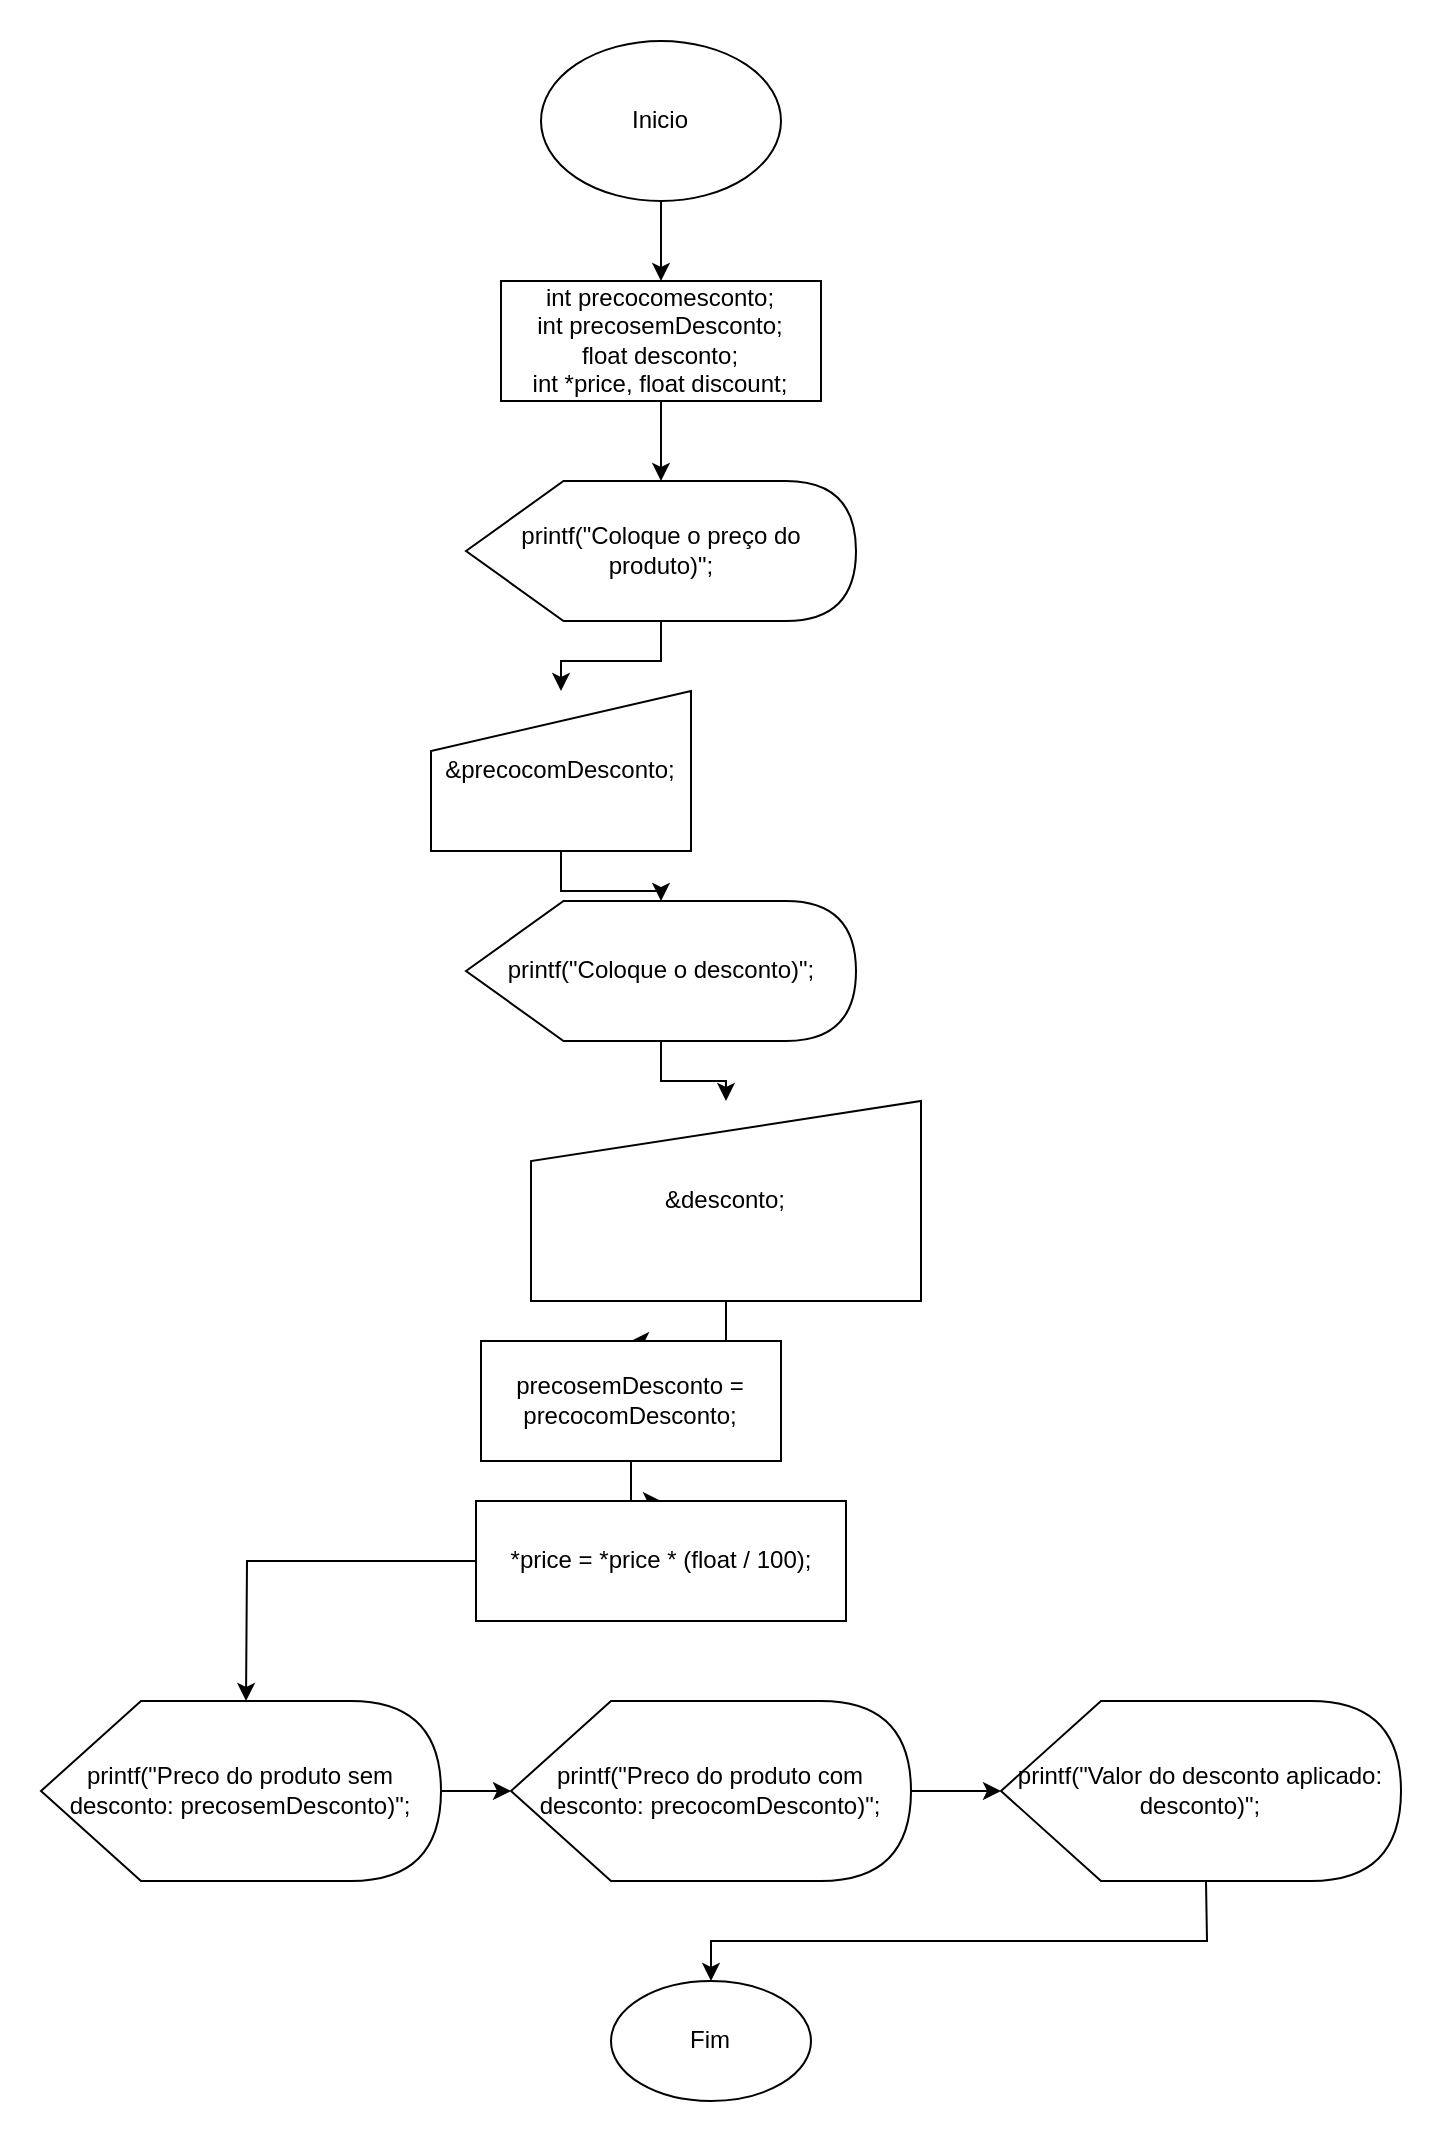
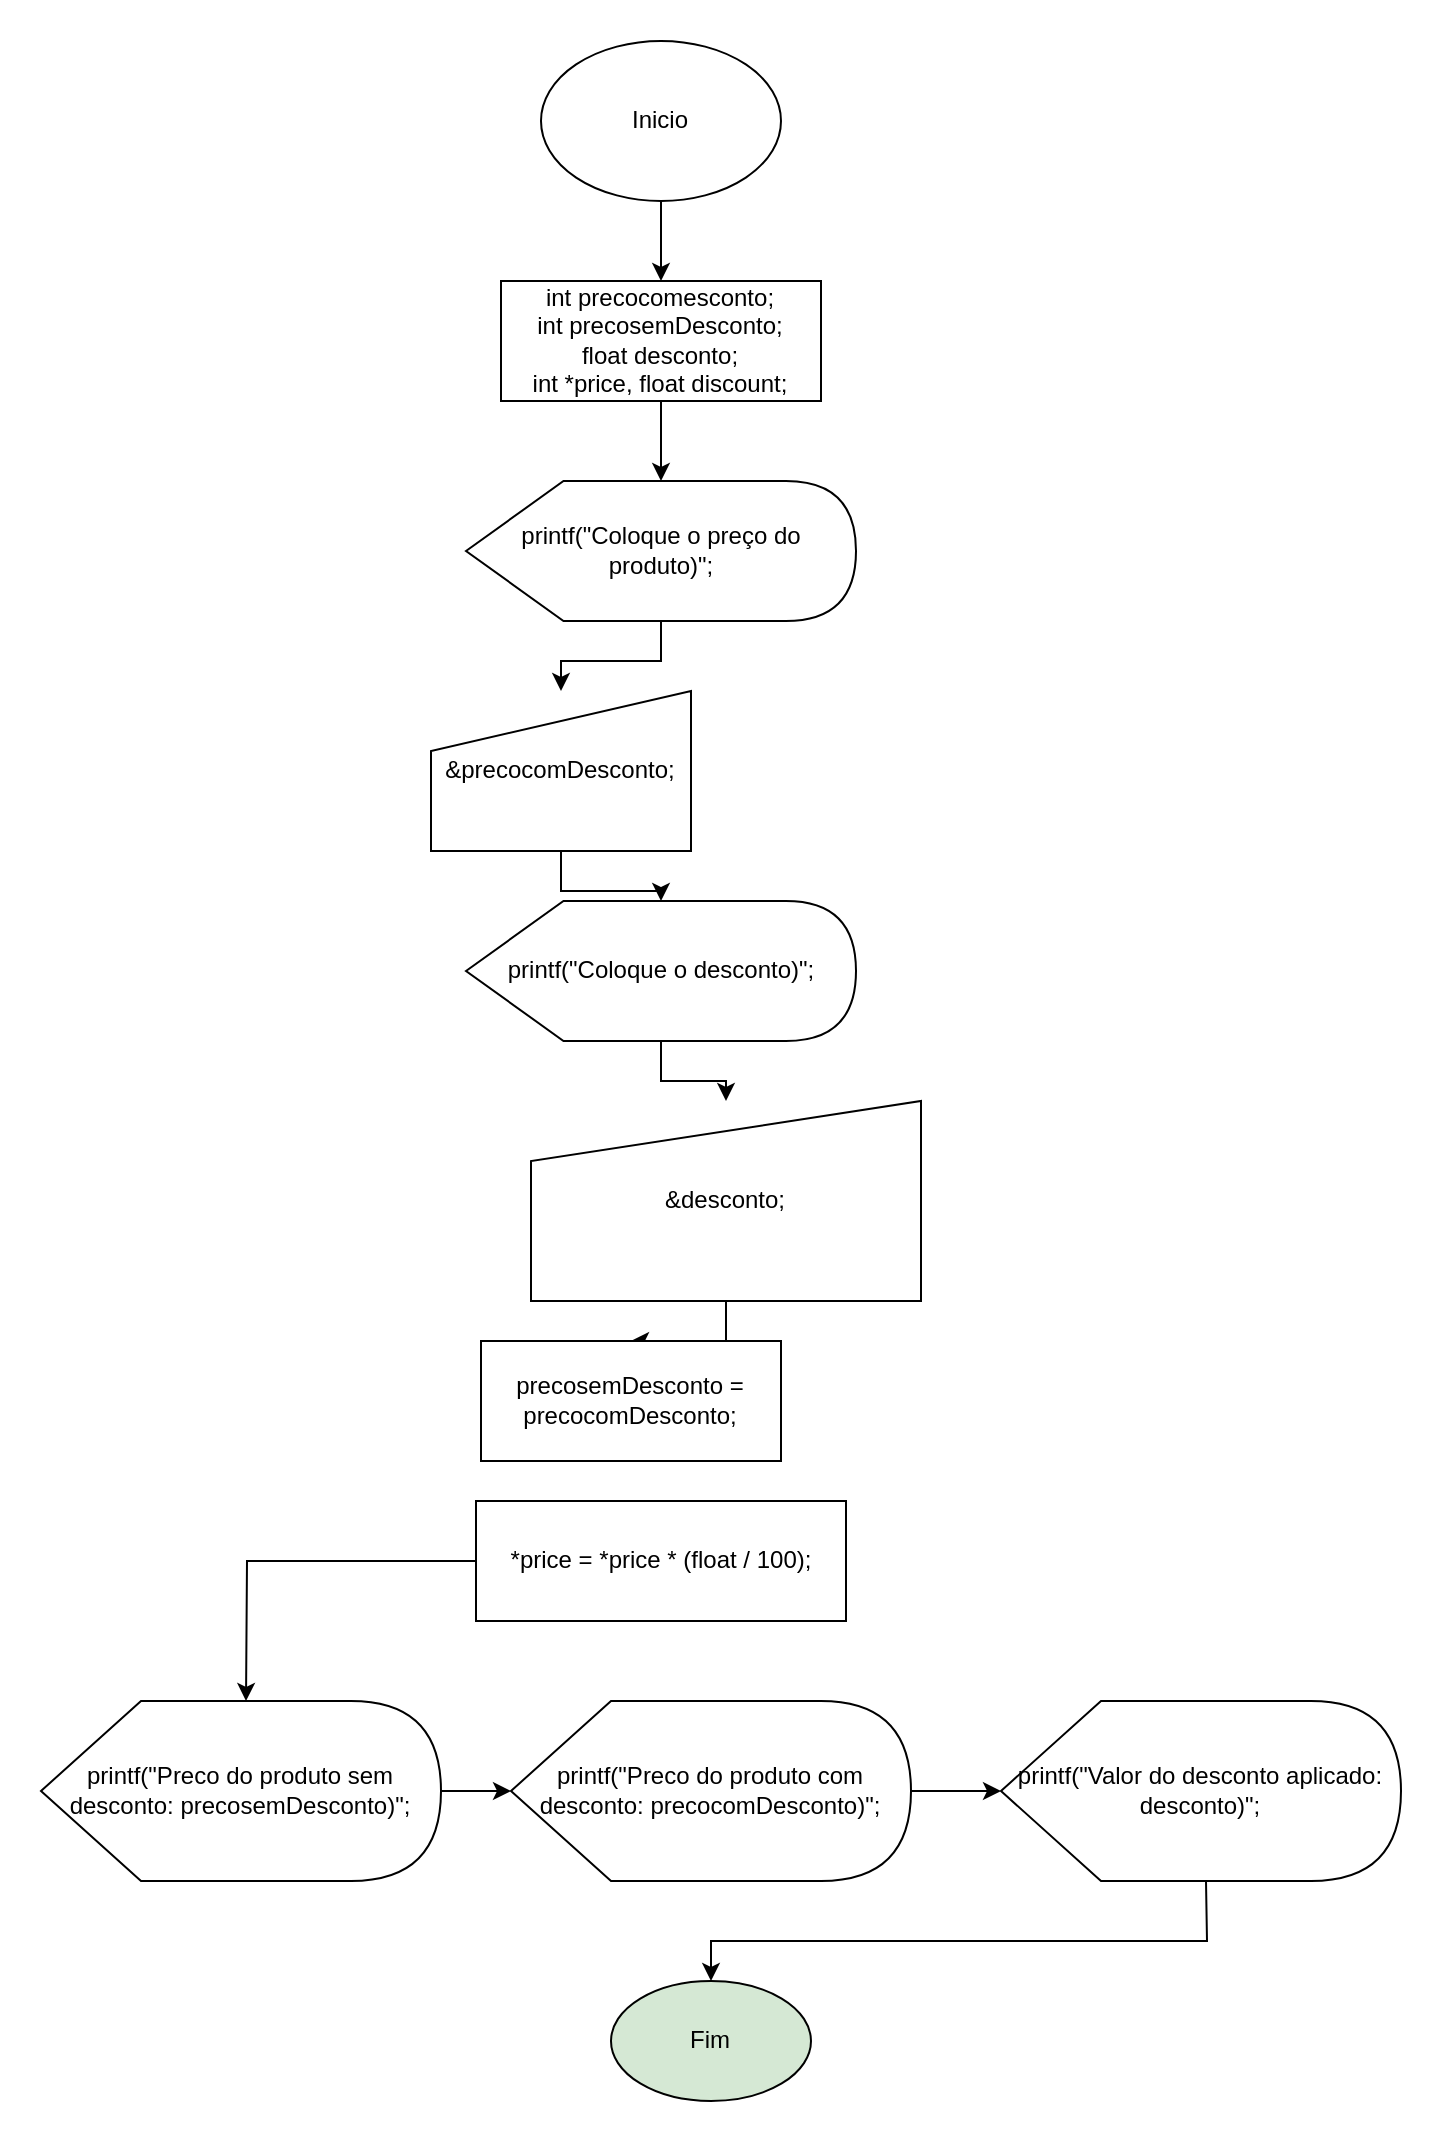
edge "precosemDesconto = precocomDesconto;" -> "*price = *price * (float / 100);": removed
node "Fim": fillcolor #ffffff -> #d5e8d4
